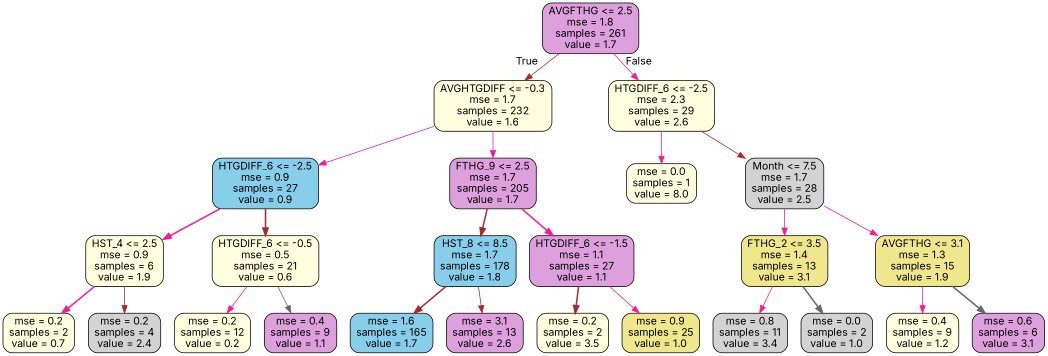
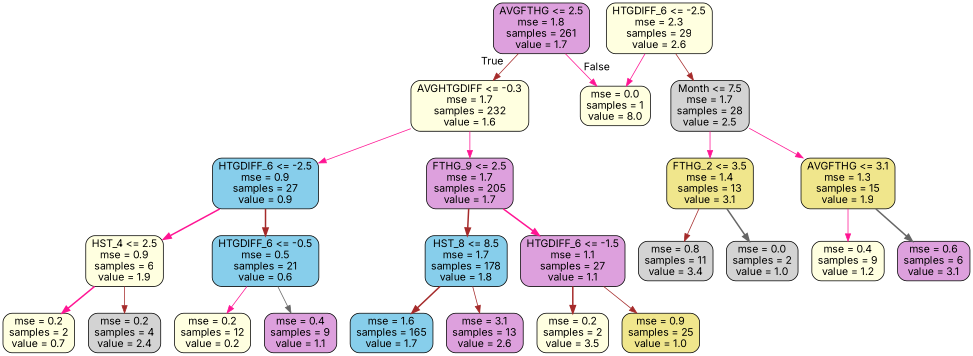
edge "AVGFTHG <= 2.5 mse = 1.8 samples = 261 value = 1.7" -> "HTGDIFF_6 <= -2.5 mse = 2.3 samples = 29 value = 2.6": now "AVGFTHG <= 2.5 mse = 1.8 samples = 261 value = 1.7" -> "mse = 0.0 samples = 1 value = 8.0"
node "HTGDIFF_6 <= -0.5 mse = 0.5 samples = 21 value = 0.6": fillcolor lightyellow -> skyblue
edge "FTHG_2 <= 3.5 mse = 1.4 samples = 13 value = 3.1" -> "mse = 0.8 samples = 11 value = 3.4": color deeppink -> brown
edge "HTGDIFF_6 <= -1.5 mse = 1.1 samples = 27 value = 1.1" -> "mse = 0.9 samples = 25 value = 1.0": color deeppink -> brown
